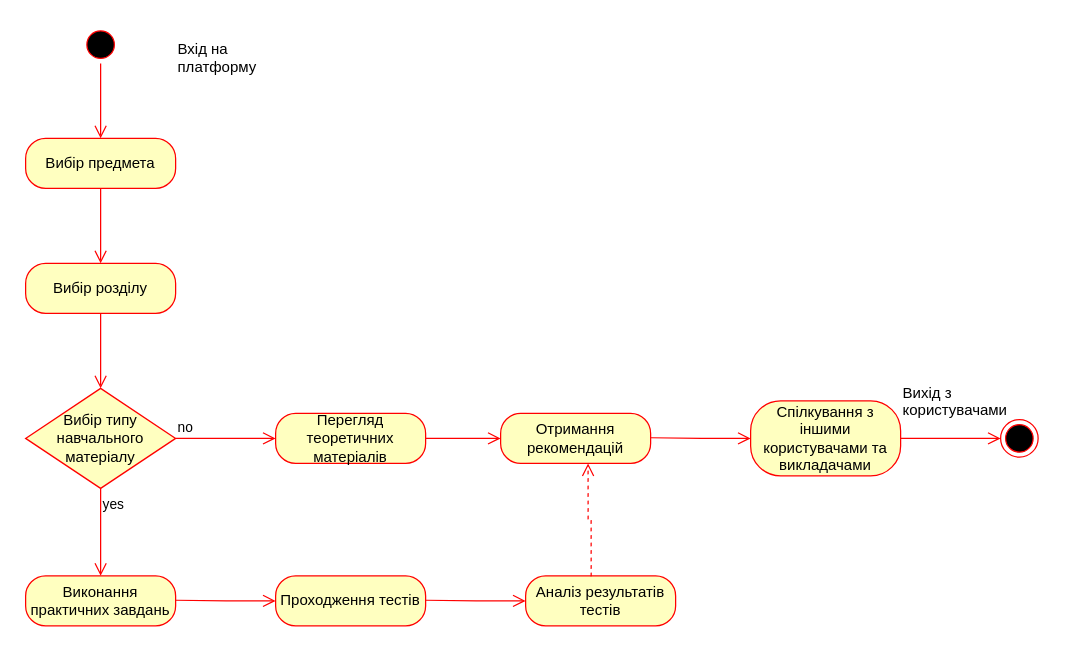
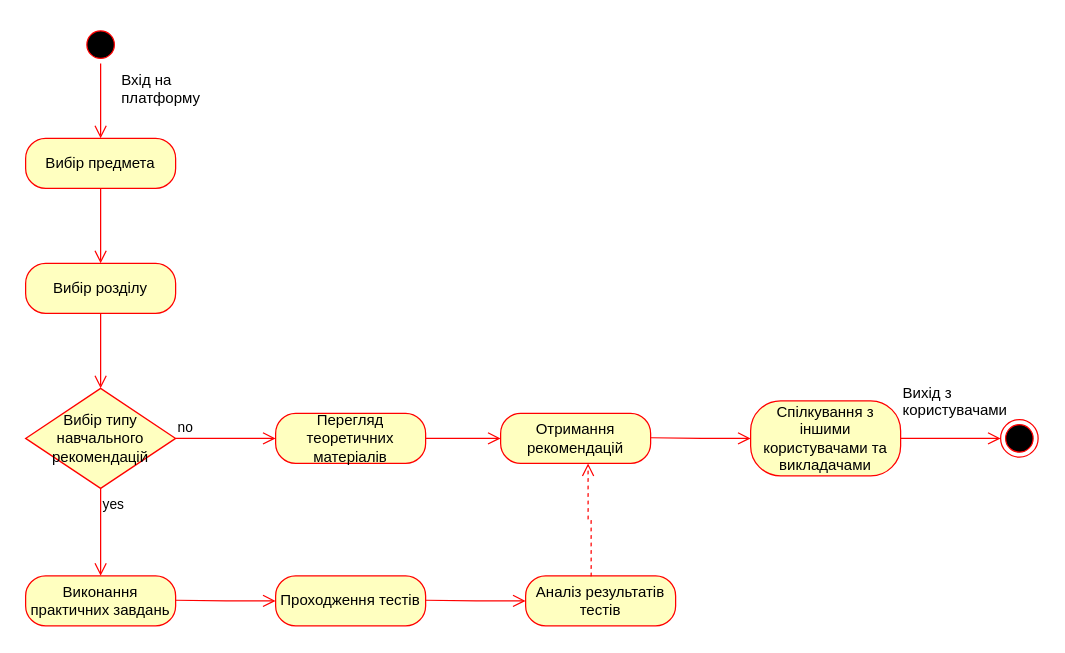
node "Вхід на платформу": moved (226, 57) -> (169, 88)
node "Вибір типу навчального матеріалу": label "Вибір типу навчального матеріалу" -> "Вибір типу навчального рекомендацій"
